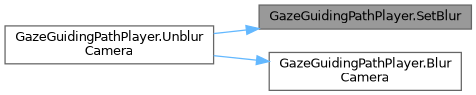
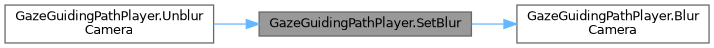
edge "GazeGuidingPathPlayer.Unblur Camera" -> "GazeGuidingPathPlayer.Blur Camera": now "GazeGuidingPathPlayer.SetBlur" -> "GazeGuidingPathPlayer.Blur Camera"
